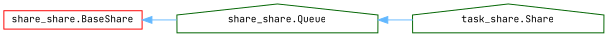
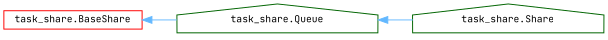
node "share_share.BaseShare": label "share_share.BaseShare" -> "task_share.BaseShare"
node "share_share.Queue": label "share_share.Queue" -> "task_share.Queue"
